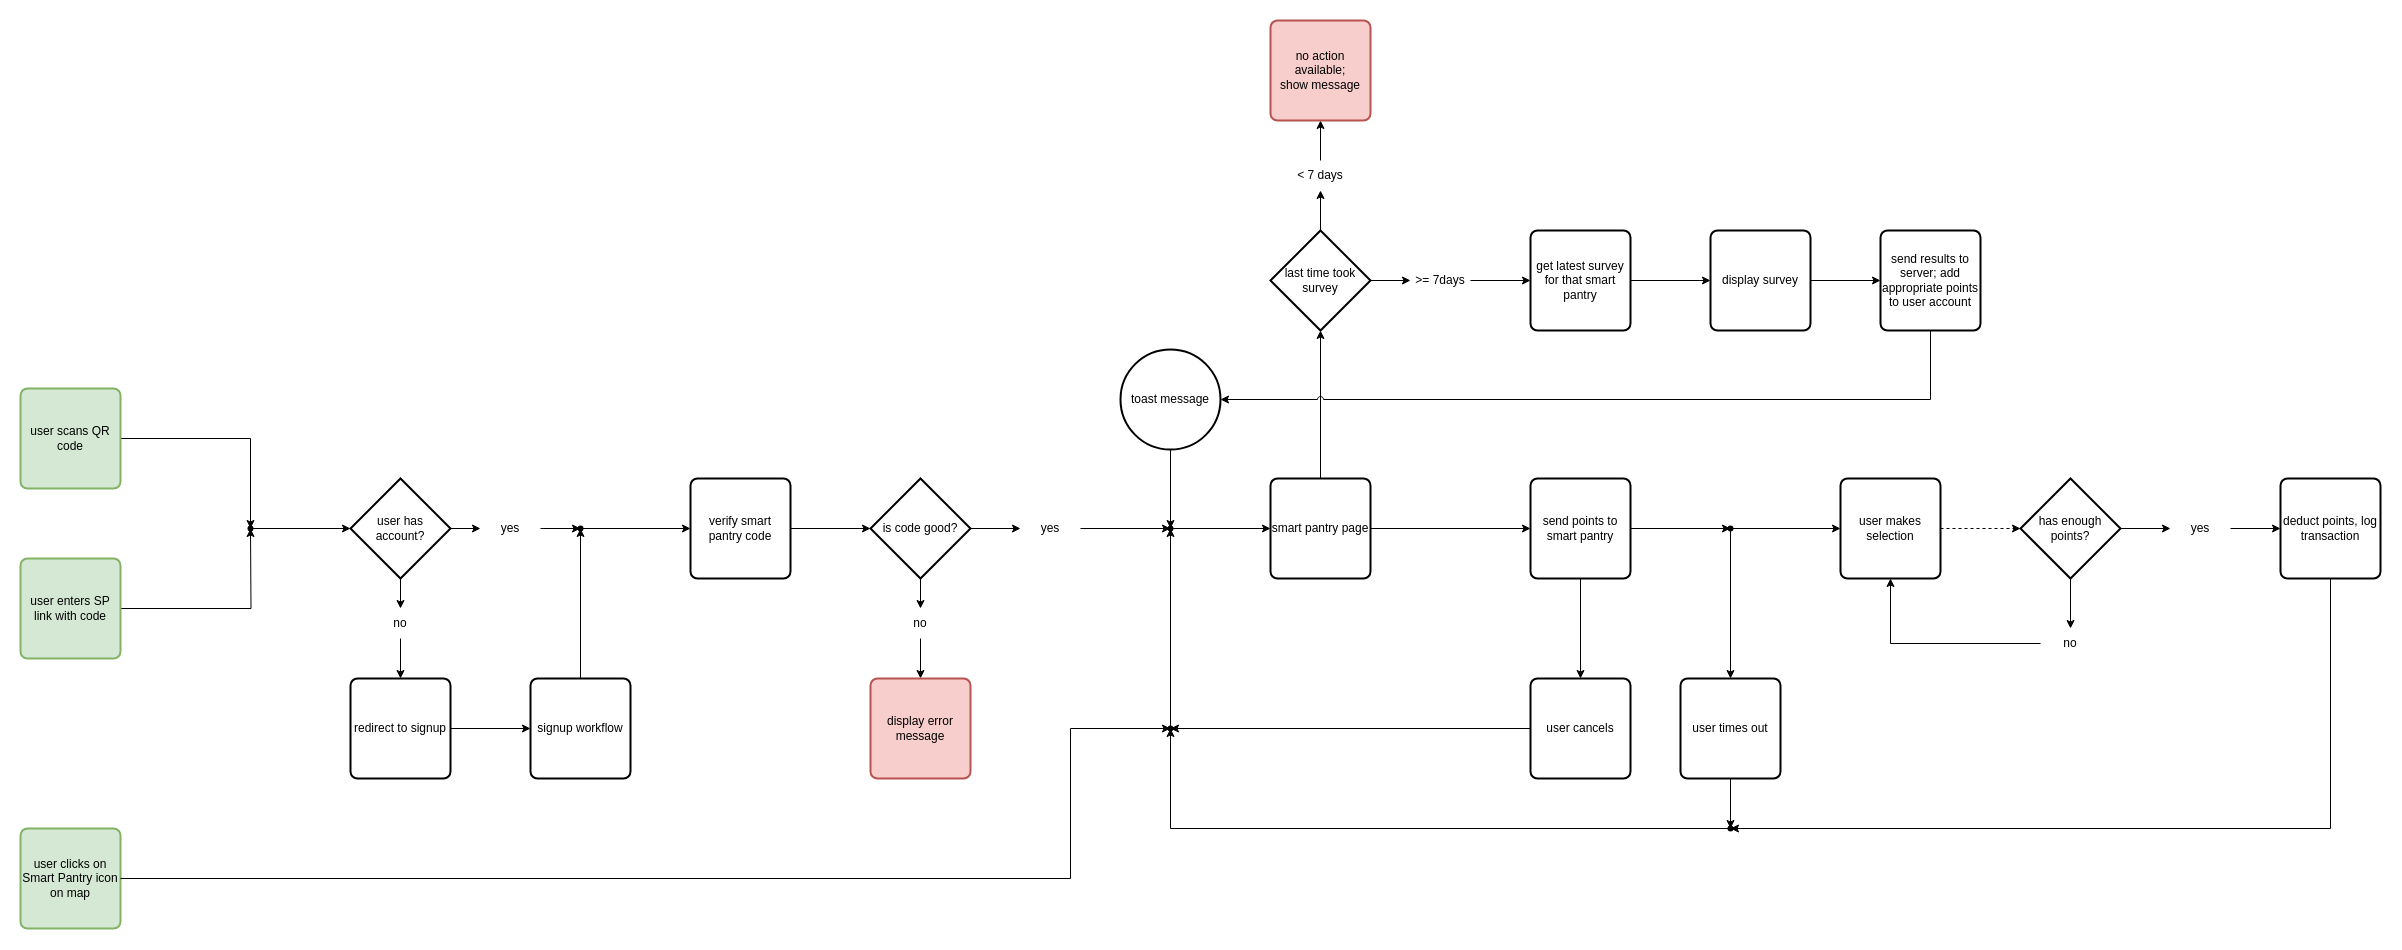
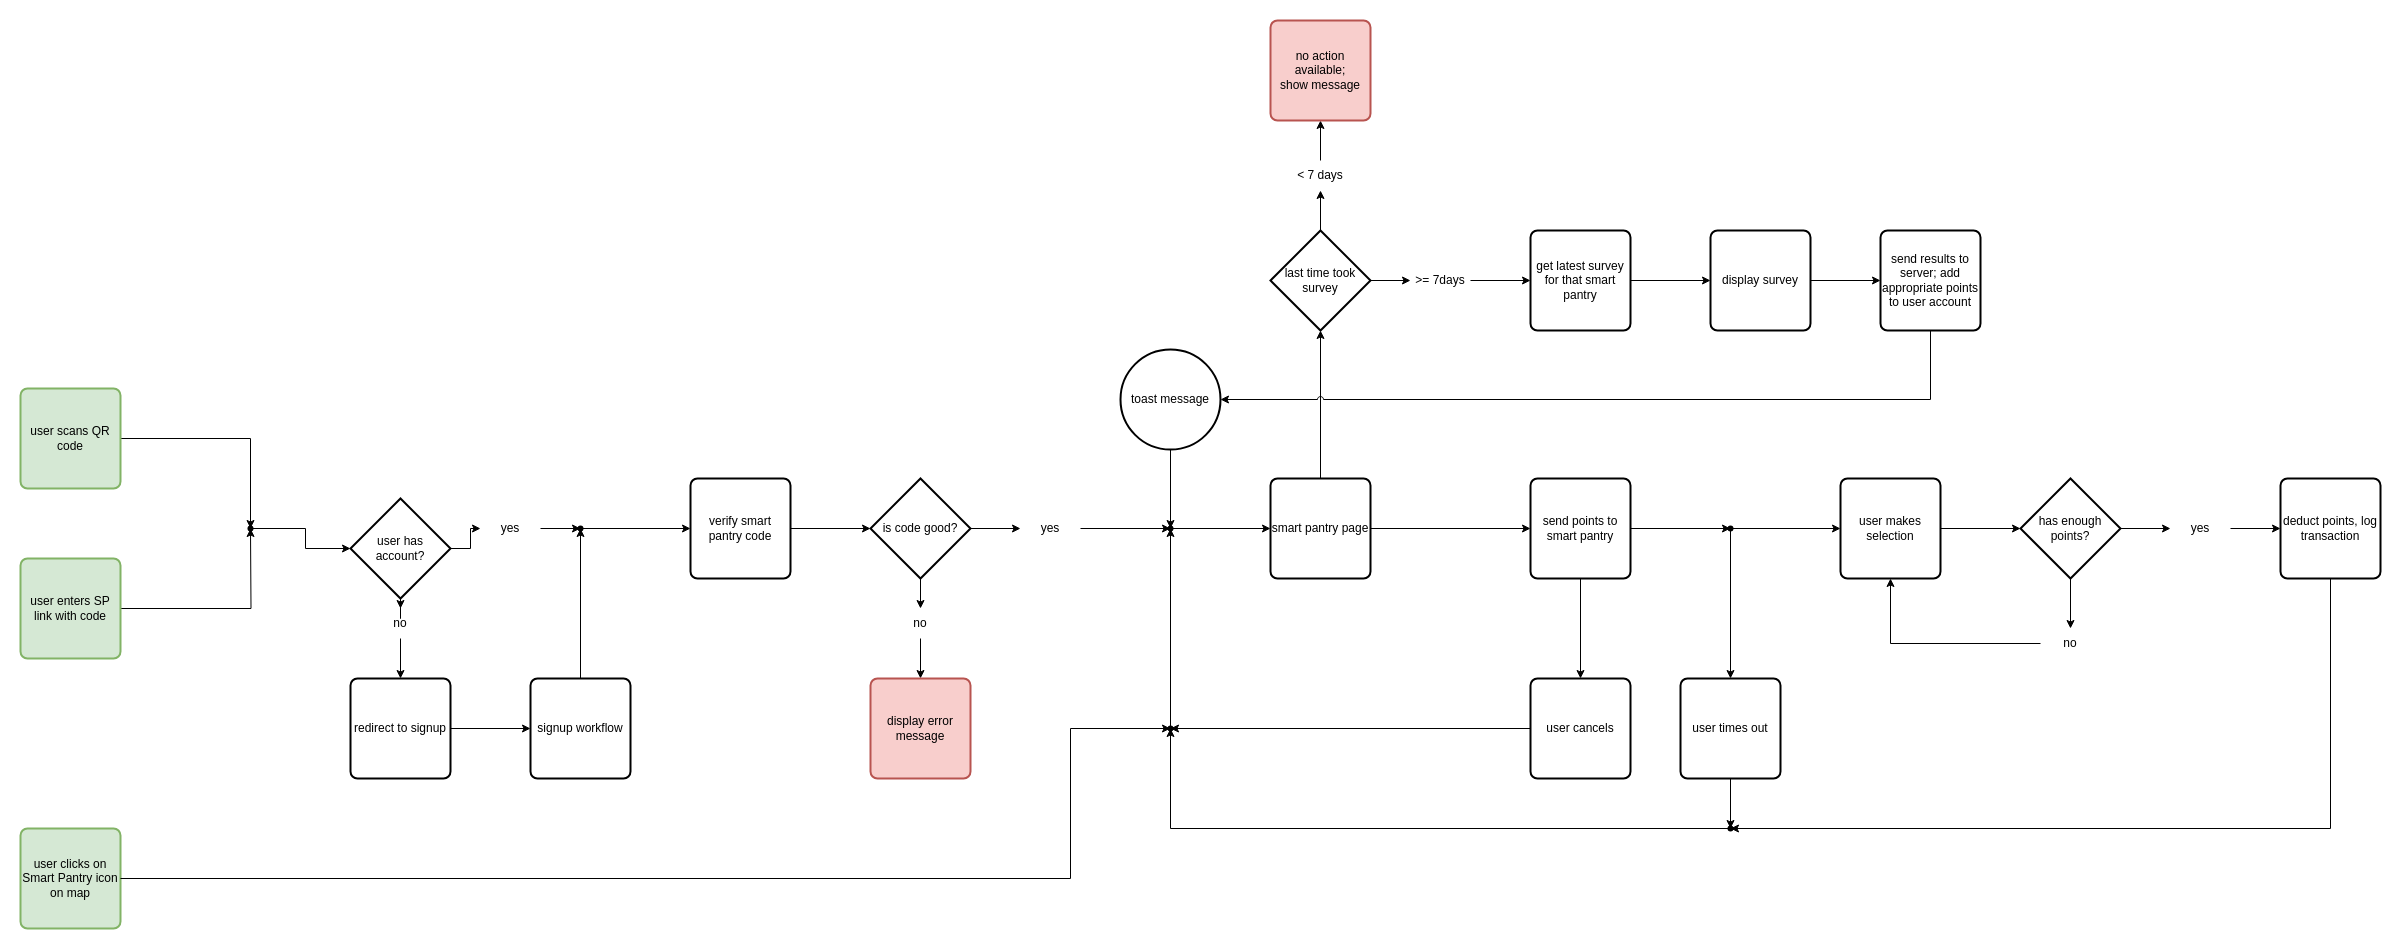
node "user has account?": moved (401, 529) -> (401, 549)
edge "user makes selection" -> "has enough points?": style dashed -> solid
